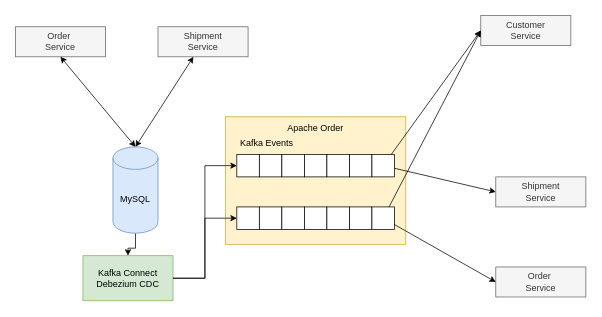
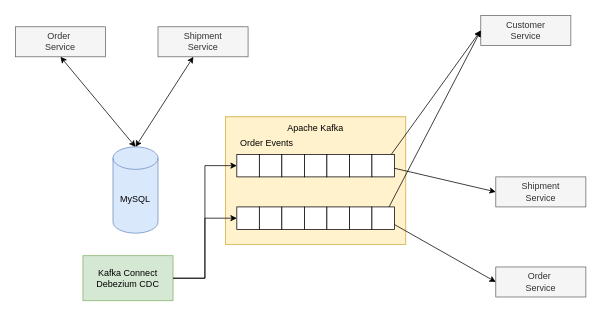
node "Apache Order": label "Apache Order" -> "Apache Kafka"
node "Kafka Events": label "Kafka Events" -> "Order Events"
edge "MySQL" -> "Kafka Connect Debezium CDC": removed
